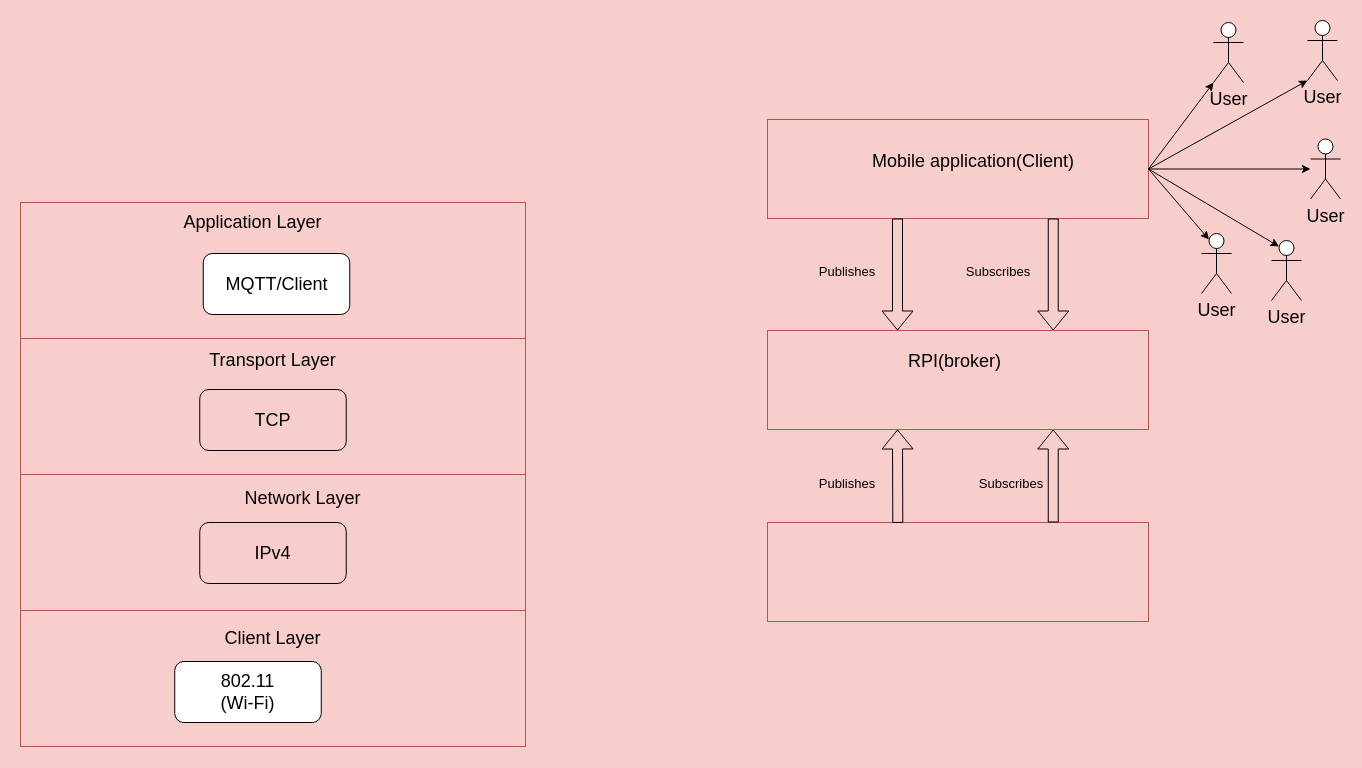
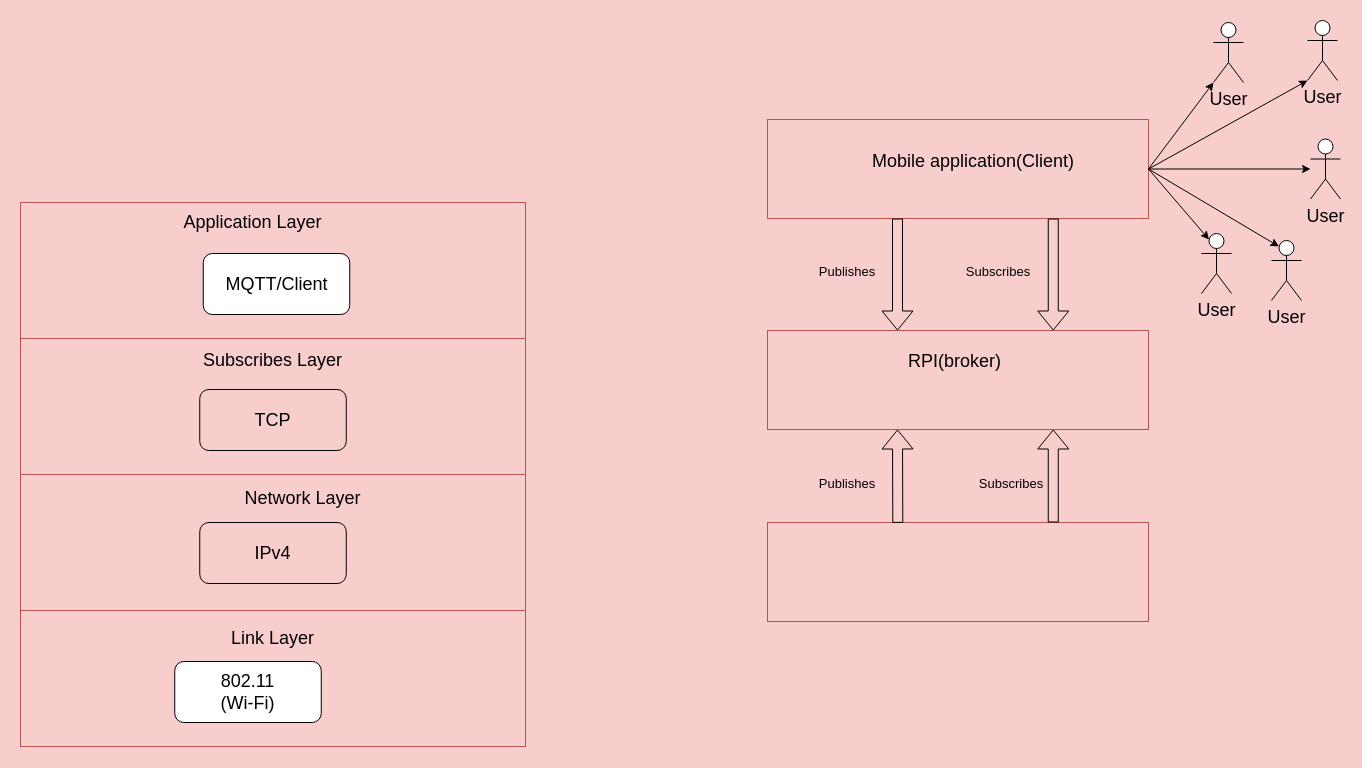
node "Transport Layer": label "Transport Layer" -> "Subscribes Layer"
node "Client Layer": label "Client Layer" -> "Link Layer"
